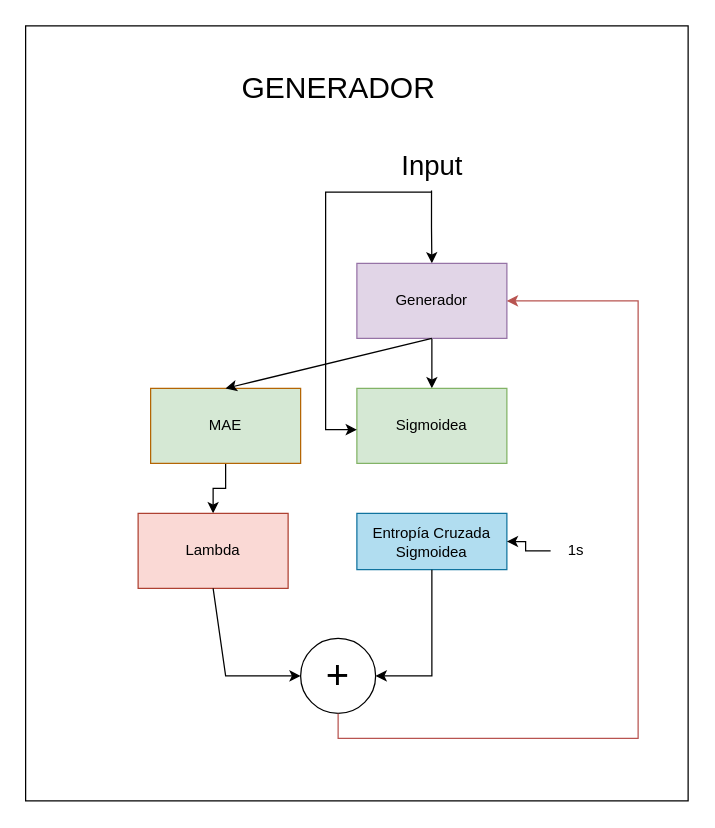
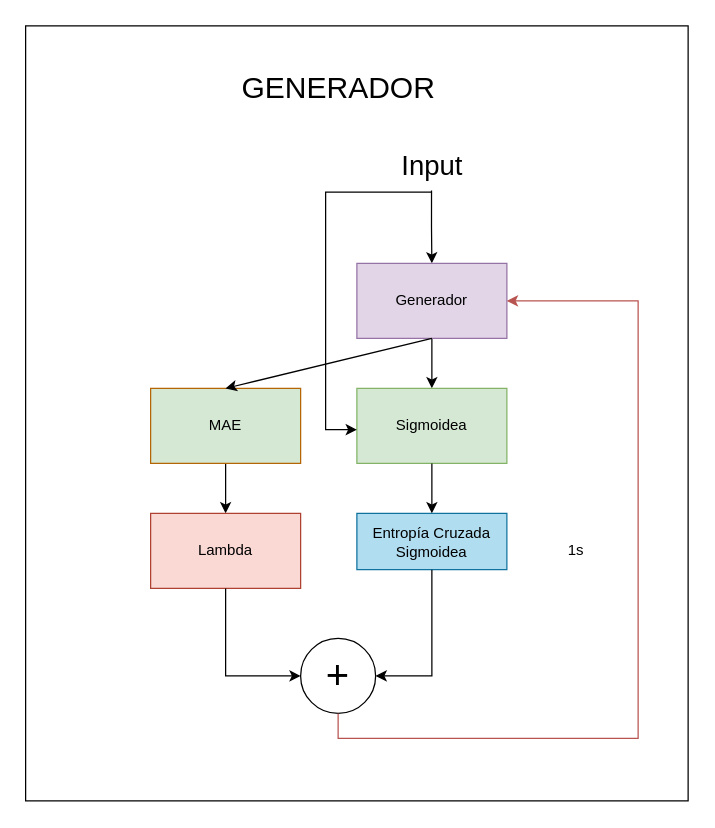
edge "Sigmoidea" -> "Entropía Cruzada Sigmoidea": added
node "Lambda": moved (213, 551) -> (226, 551)
edge "1s" -> "Entropía Cruzada Sigmoidea": removed
